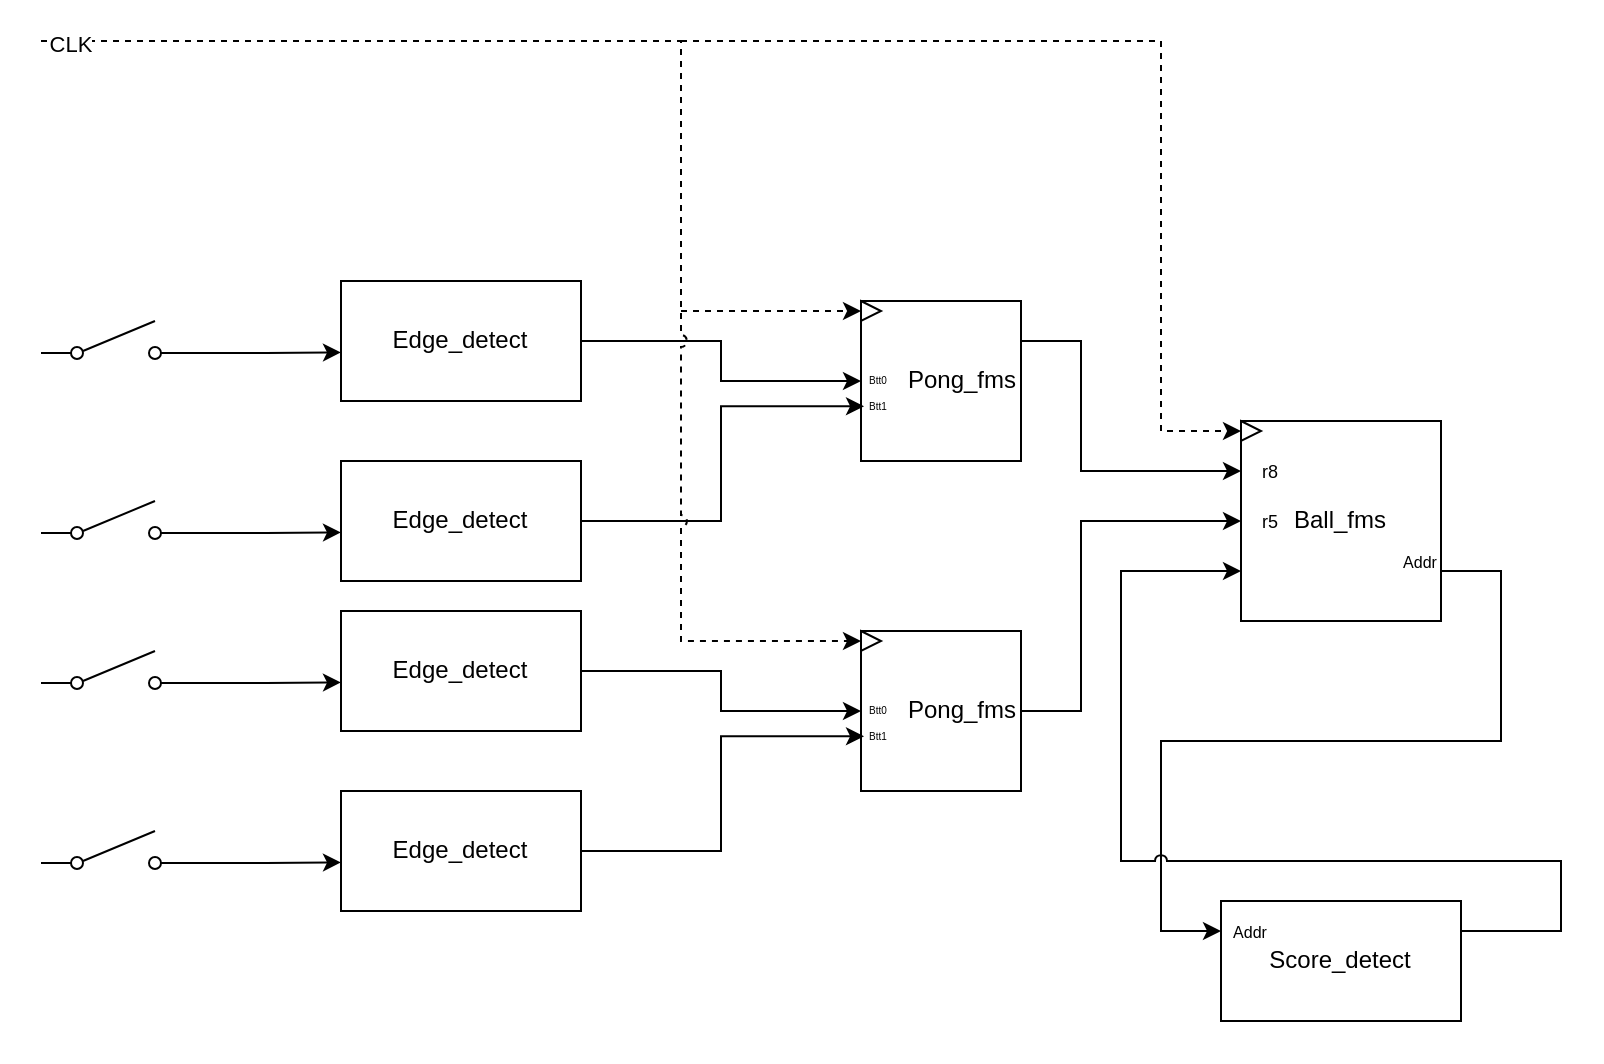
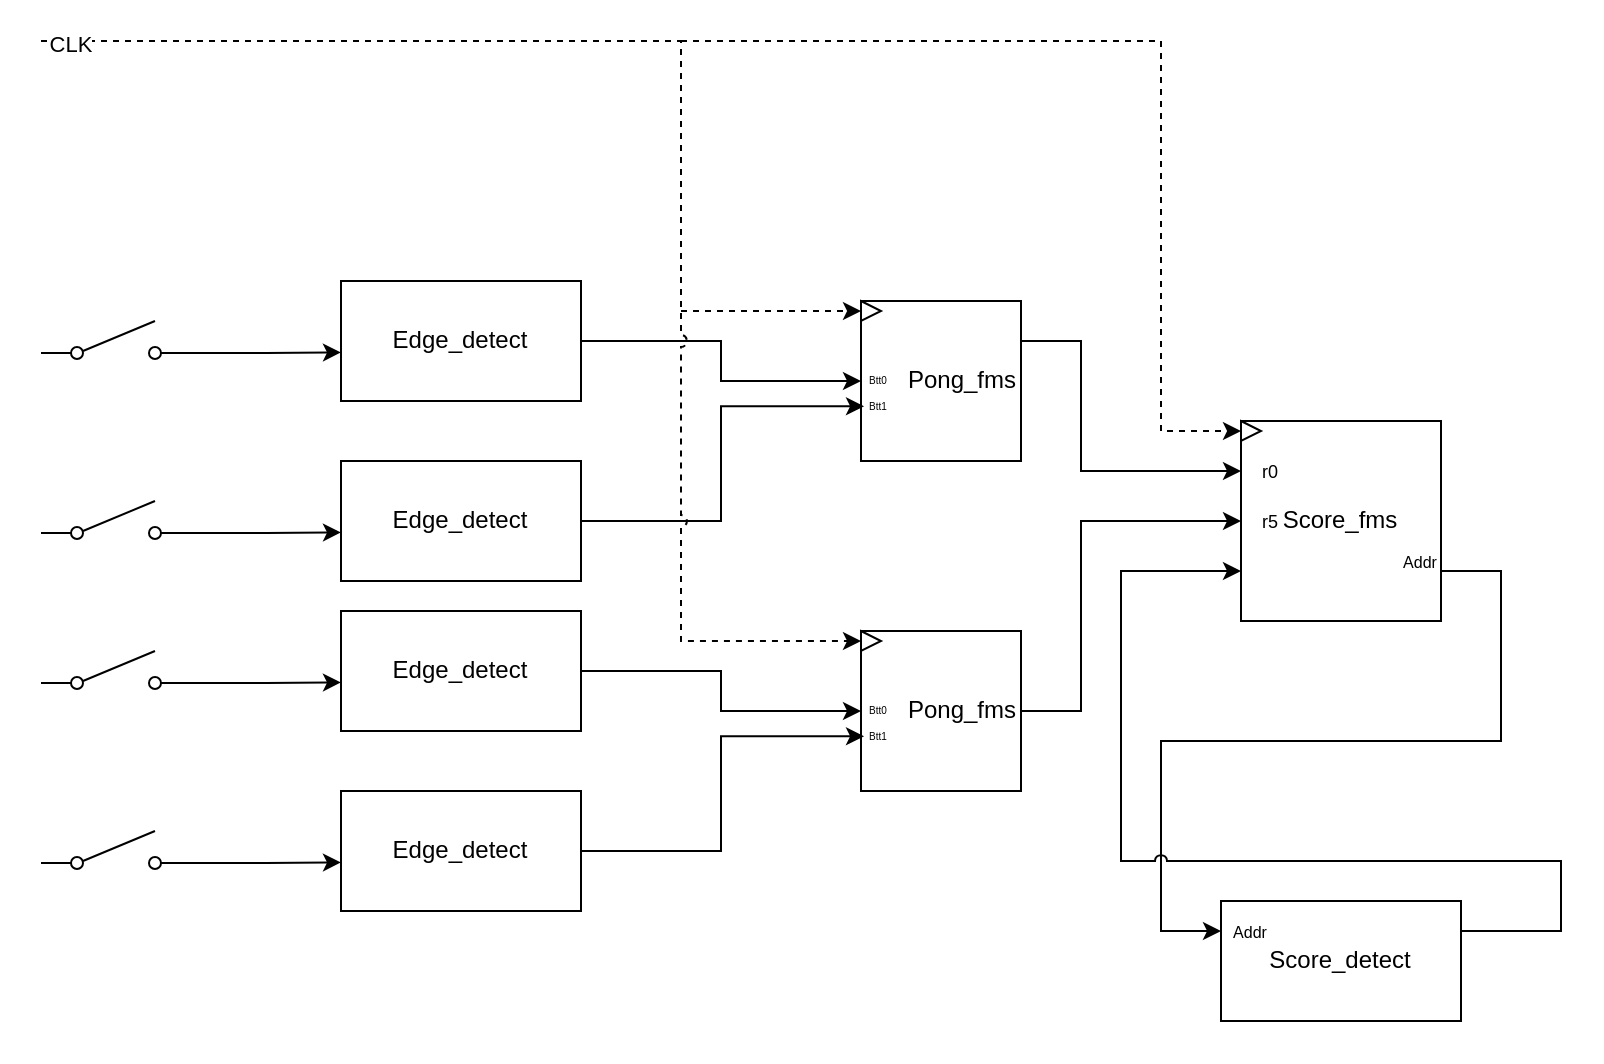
node "r8": label "r8" -> "r0"
node "Ball_fms": label "Ball_fms" -> "Score_fms"
